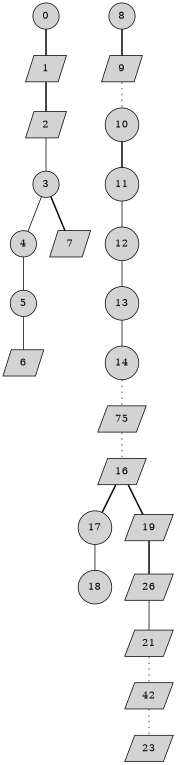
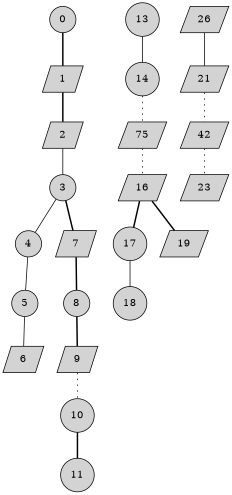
node "12": removed
edge "7" -- "8": added
edge "19" -- "26": removed
